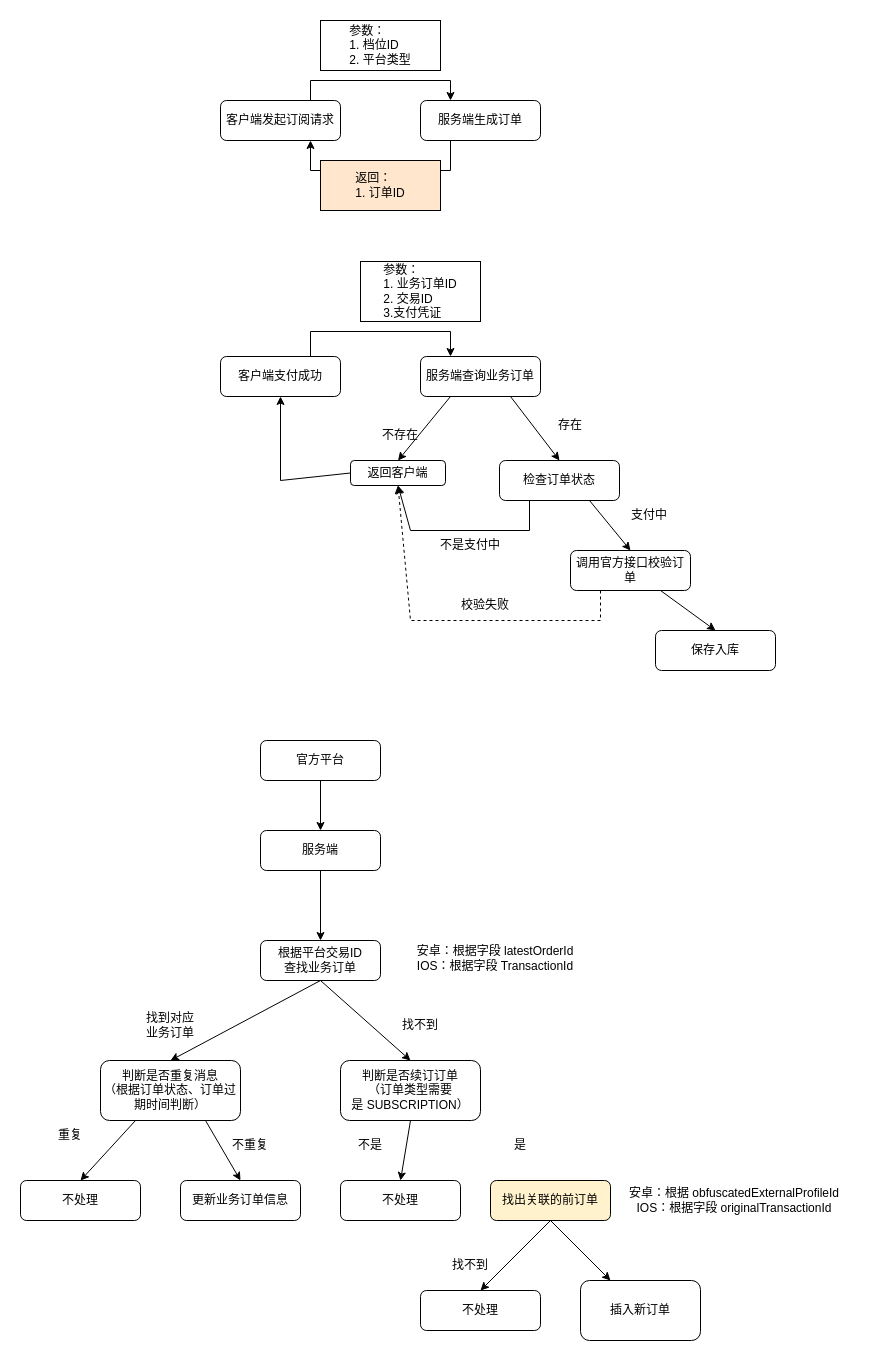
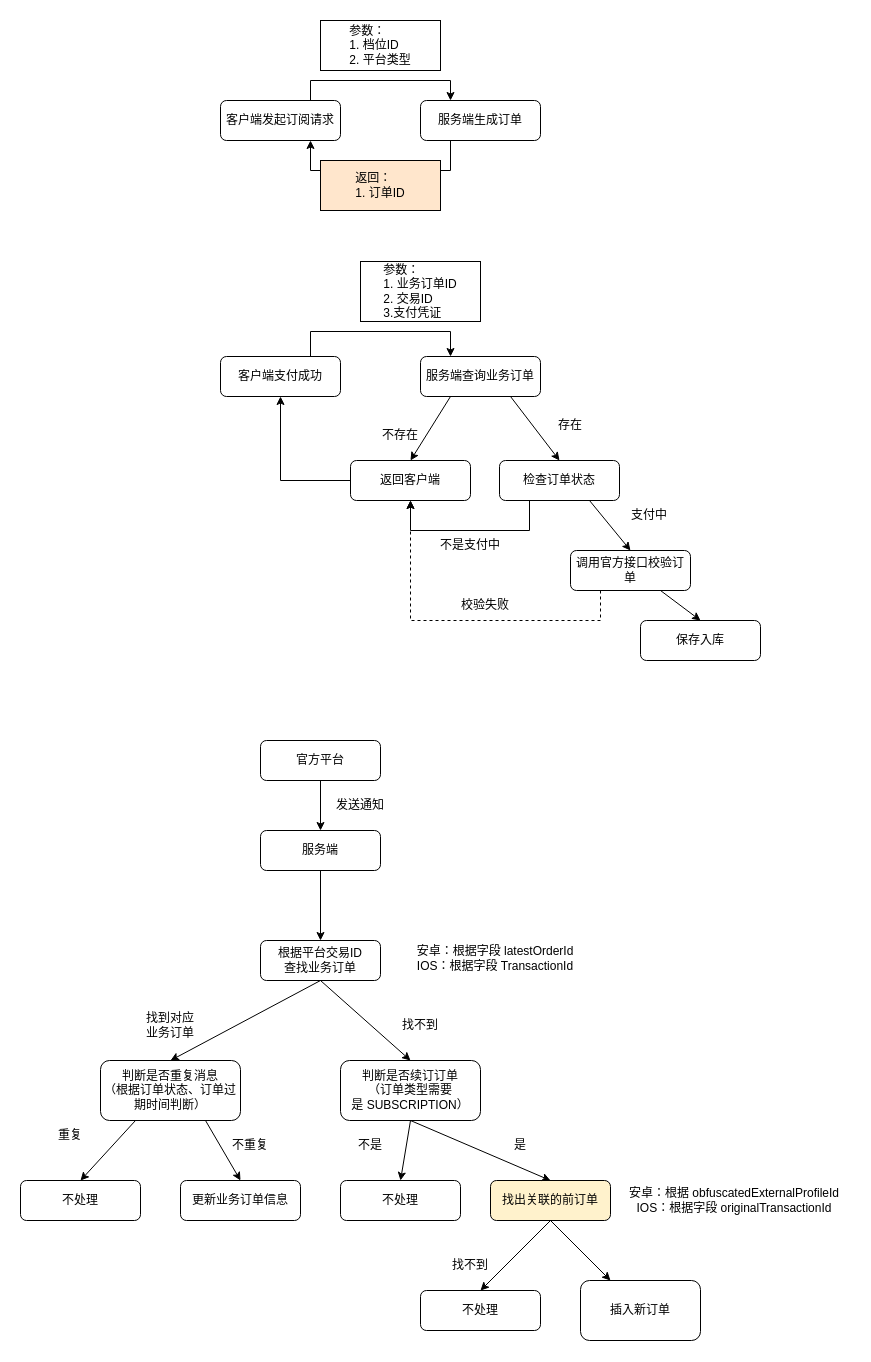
node "返回客户端": size 95x25 -> 120x40
node "保存入库": moved (716, 651) -> (701, 641)
node "发送通知": added
edge "判断是否续订订单 （订单类型需要是 SUBSCRIPTION）" -> "找出关联的前订单": added
